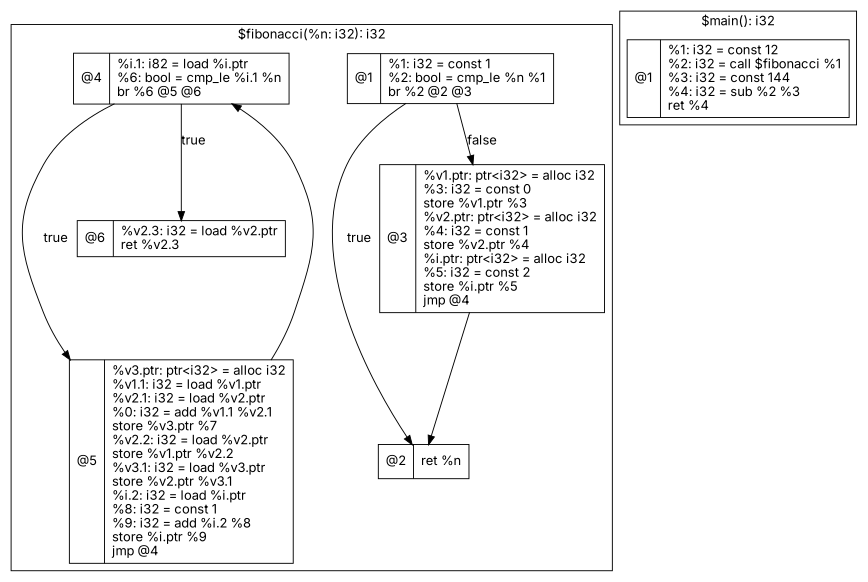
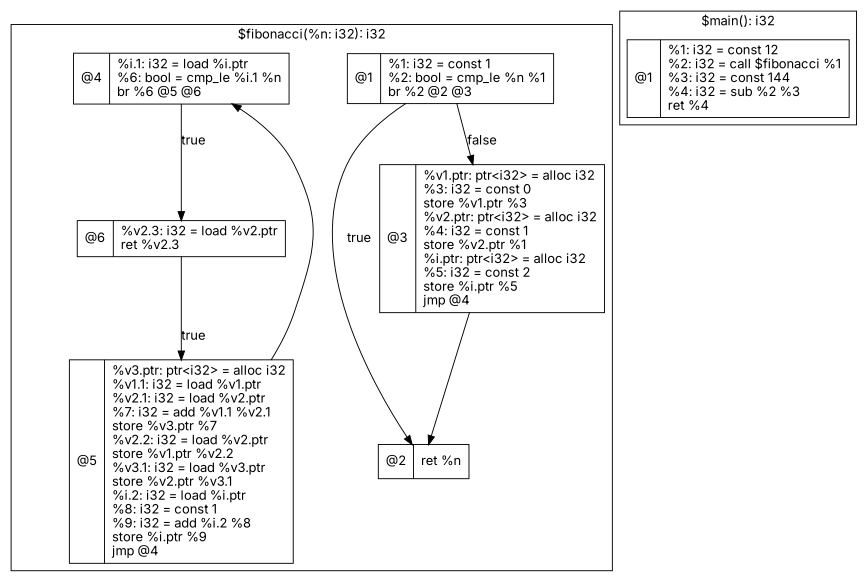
node "@4": text "%i.1: i82 = load %i.ptr" -> "%i.1: i32 = load %i.ptr"
edge "@4" -> "@5": now "@6" -> "@5"
node "@3": text "store %v2.ptr %4" -> "store %v2.ptr %1"
node "@5": text "%0: i32 = add %v1.1 %v2.1" -> "%7: i32 = add %v1.1 %v2.1"
